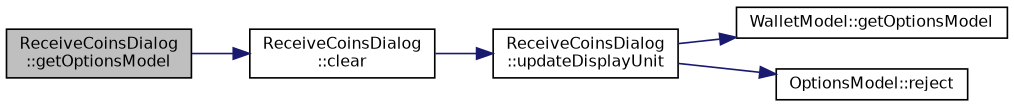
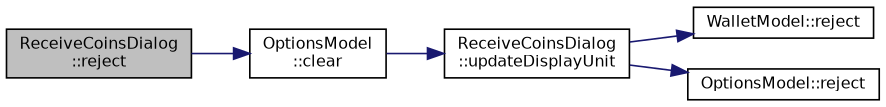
node "WalletModel::getOptionsModel": label "WalletModel::getOptionsModel" -> "WalletModel::reject"
node "ReceiveCoinsDialog ::getOptionsModel": label "ReceiveCoinsDialog ::getOptionsModel" -> "ReceiveCoinsDialog ::reject"
node "ReceiveCoinsDialog ::clear": label "ReceiveCoinsDialog ::clear" -> "OptionsModel ::clear"
